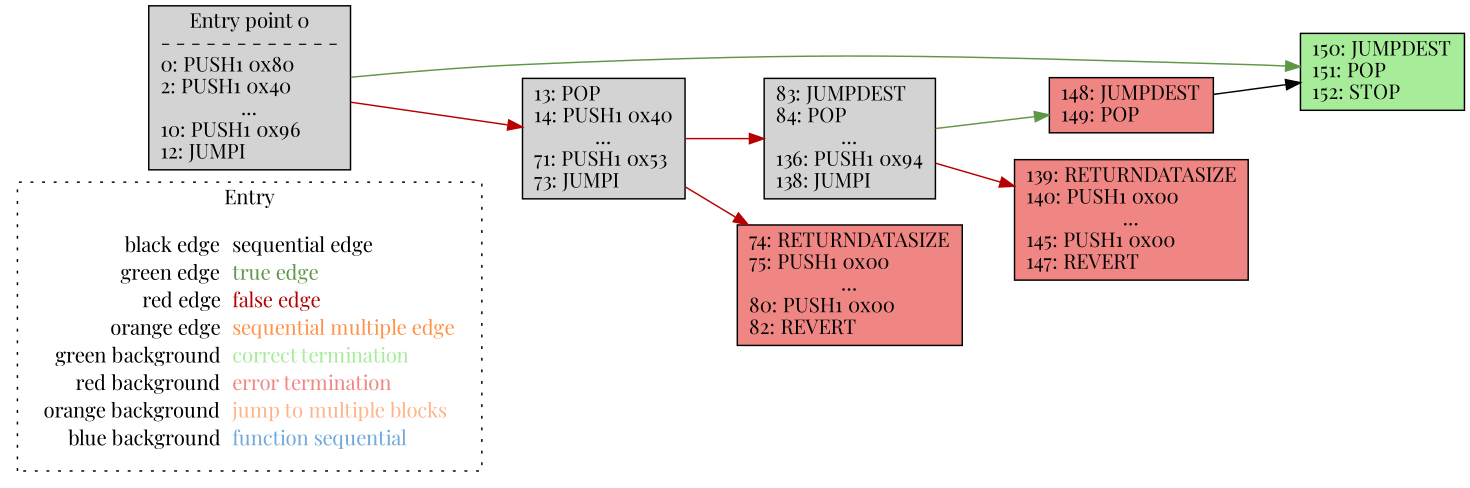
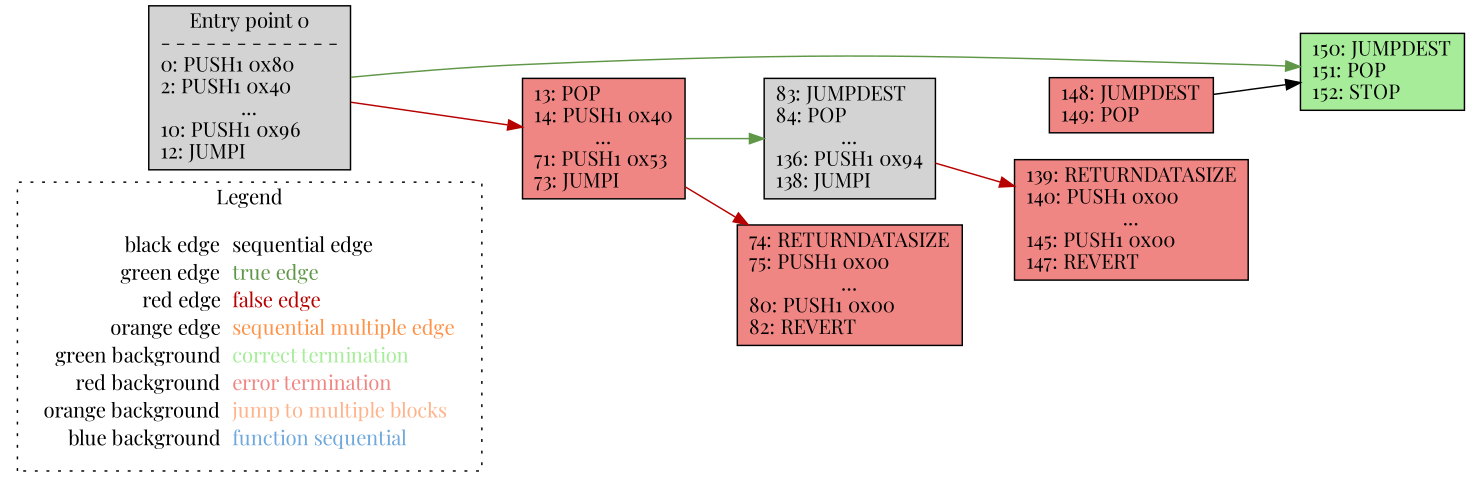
edge "83: JUMPDEST 84: POP ... 136: PUSH1 0x94 138: JUMPI" -> "148: JUMPDEST 149: POP": removed
node "13: POP 14: PUSH1 0x40 ... 71: PUSH1 0x53 73: JUMPI": fillcolor #d3d3d3 -> #ef8683
edge "13: POP 14: PUSH1 0x40 ... 71: PUSH1 0x53 73: JUMPI" -> "83: JUMPDEST 84: POP ... 136: PUSH1 0x94 138: JUMPI": color #b70000 -> #5f9747
cluster "Entry": label "Entry" -> "Legend"
